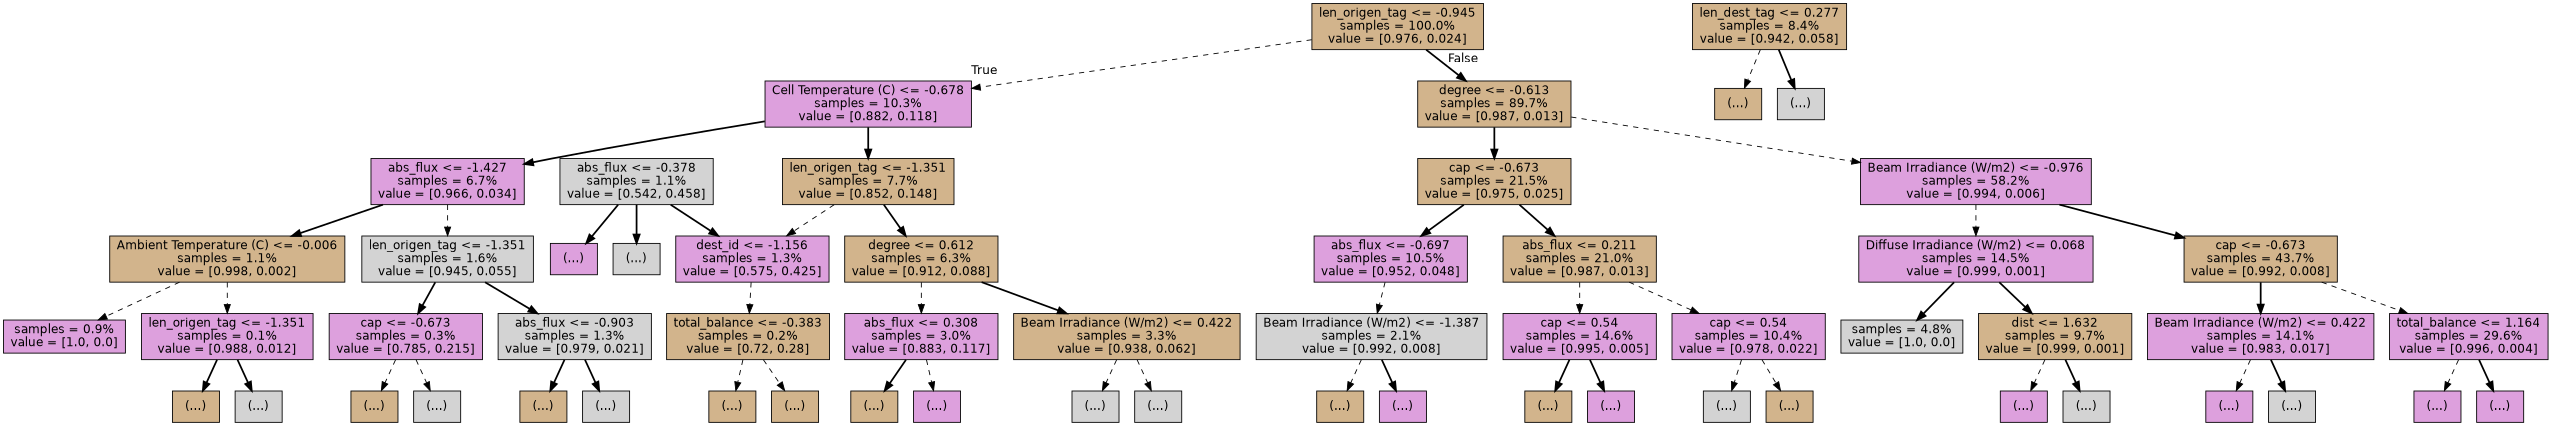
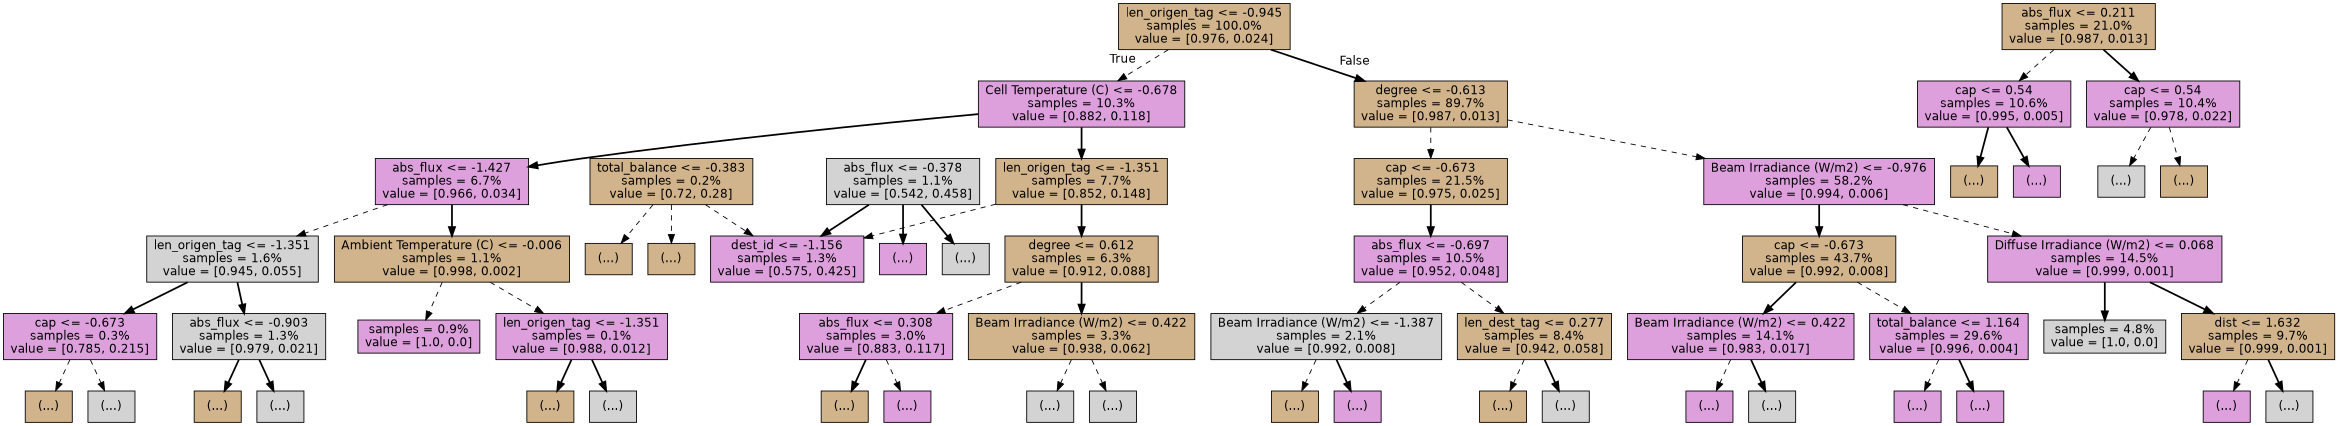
edge "degree <= -0.613 samples = 89.7% value = [0.987, 0.013]" -> "cap <= -0.673 samples = 21.5% value = [0.975, 0.025]": style bold -> dashed
edge "cap <= -0.673 samples = 21.5% value = [0.975, 0.025]" -> "abs_flux <= 0.211 samples = 21.0% value = [0.987, 0.013]": removed
edge "dest_id <= -1.156 samples = 1.3% value = [0.575, 0.425]" -> "total_balance <= -0.383 samples = 0.2% value = [0.72, 0.28]": reversed
edge "abs_flux <= -0.697 samples = 10.5% value = [0.952, 0.048]" -> "len_dest_tag <= 0.277 samples = 8.4% value = [0.942, 0.058]": added
edge "abs_flux <= 0.211 samples = 21.0% value = [0.987, 0.013]" -> "cap <= 0.54 samples = 10.4% value = [0.978, 0.022]": style dashed -> bold
node "cap <= 0.54 samples = 14.6% value = [0.995, 0.005]": label "cap <= 0.54 samples = 14.6% value = [0.995, 0.005]" -> "cap <= 0.54 samples = 10.6% value = [0.995, 0.005]"
